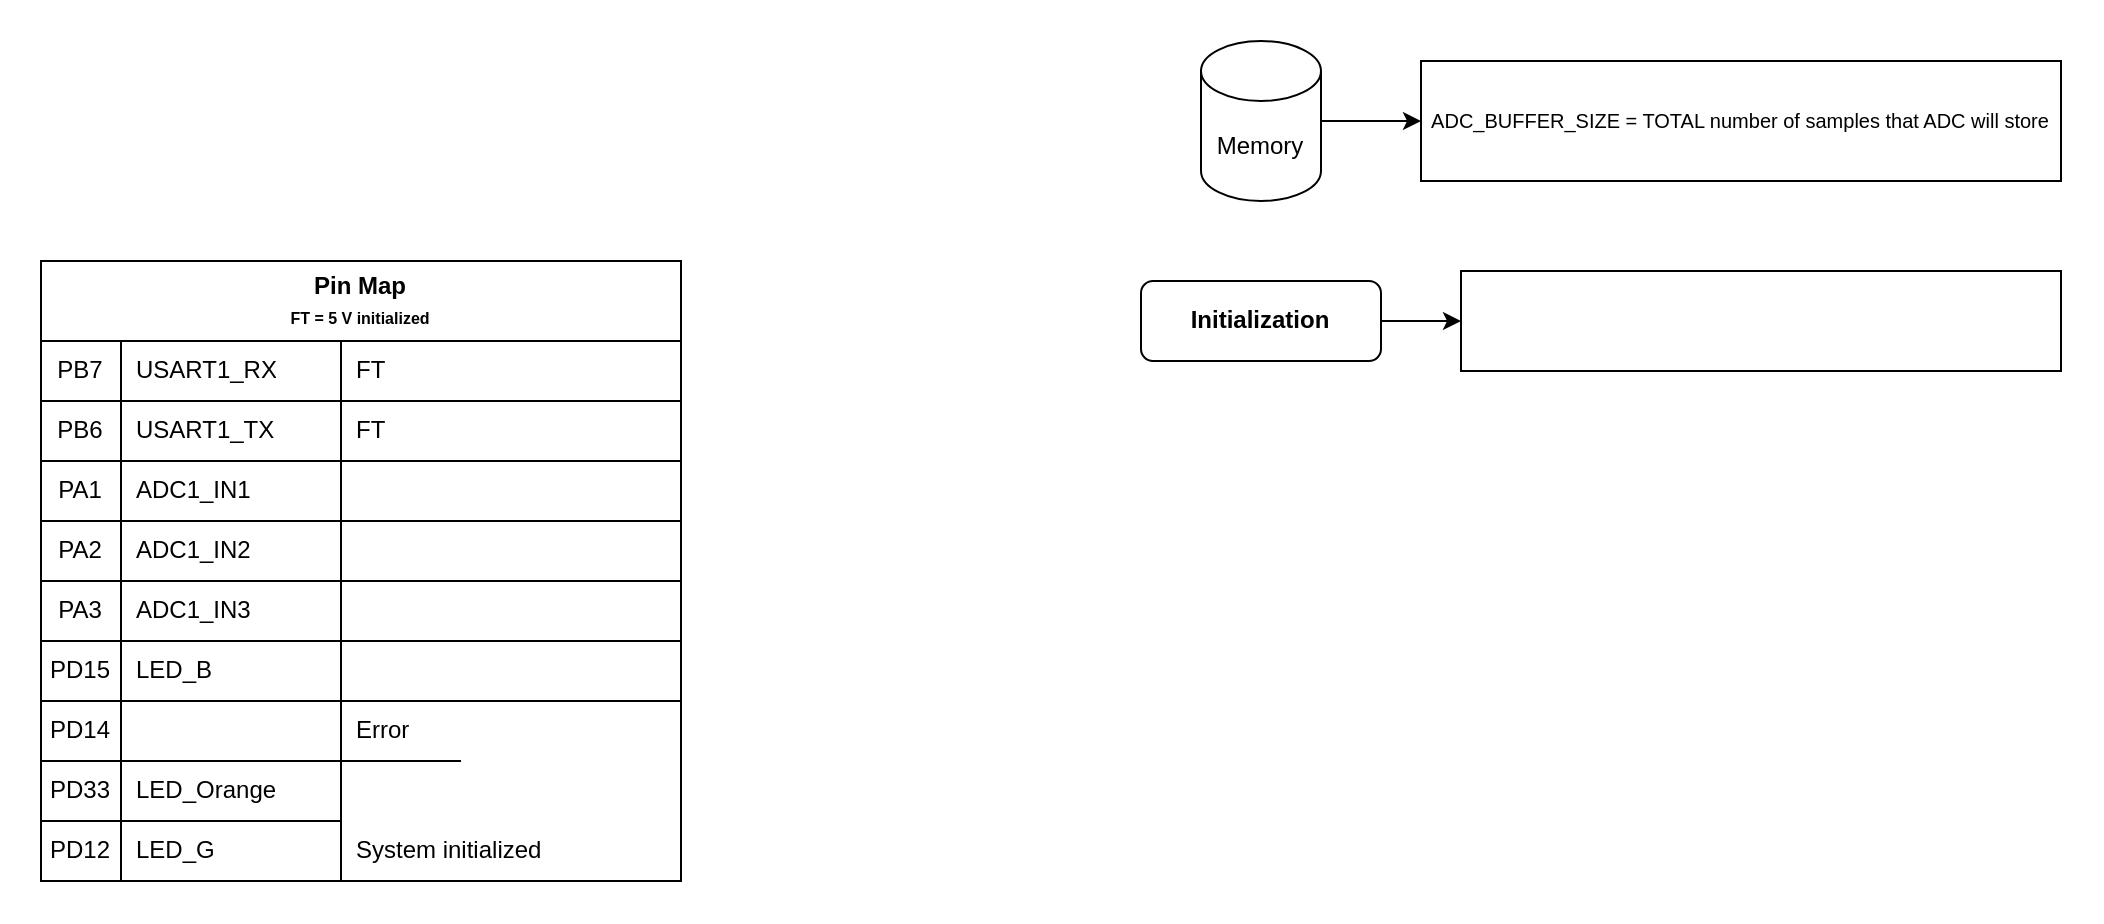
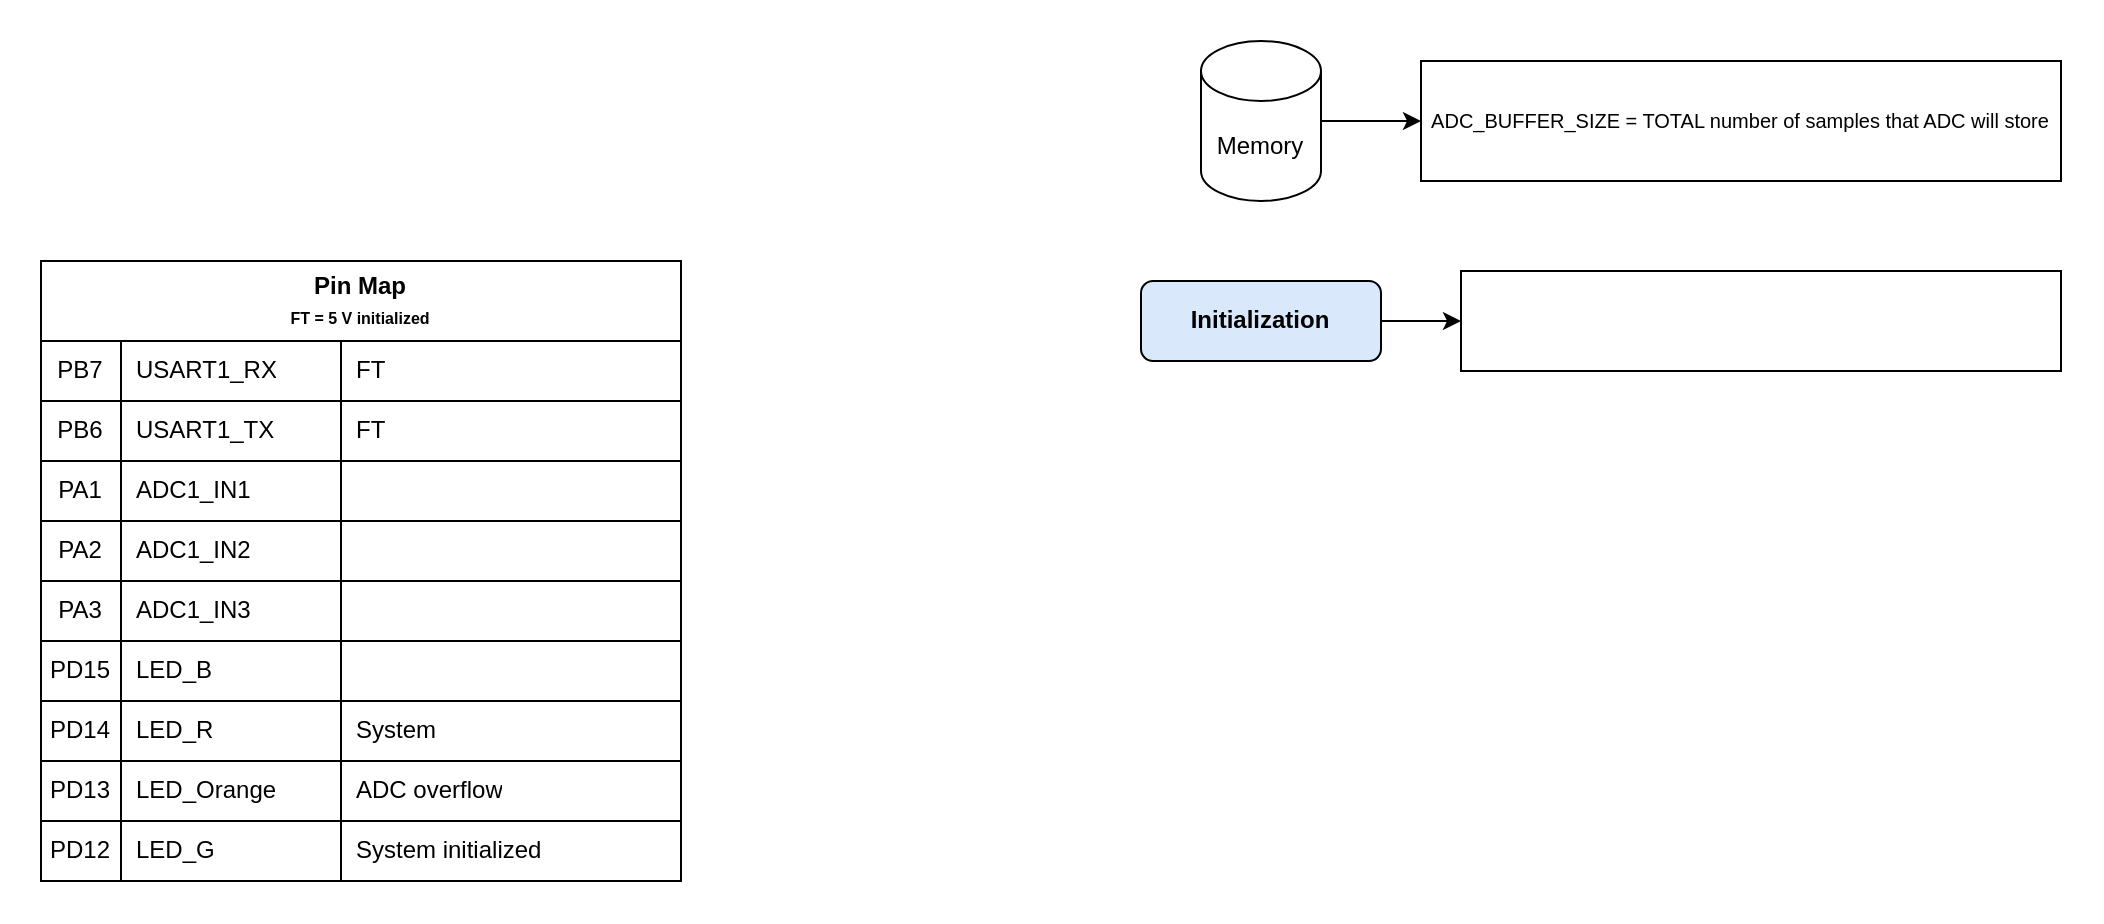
node "Initialization": fillcolor #ffffff -> #dae8fc
node "LED_R": added
node "Error": label "Error" -> "System"
node "PD33": label "PD33" -> "PD13"
node "ADC overflow": added
